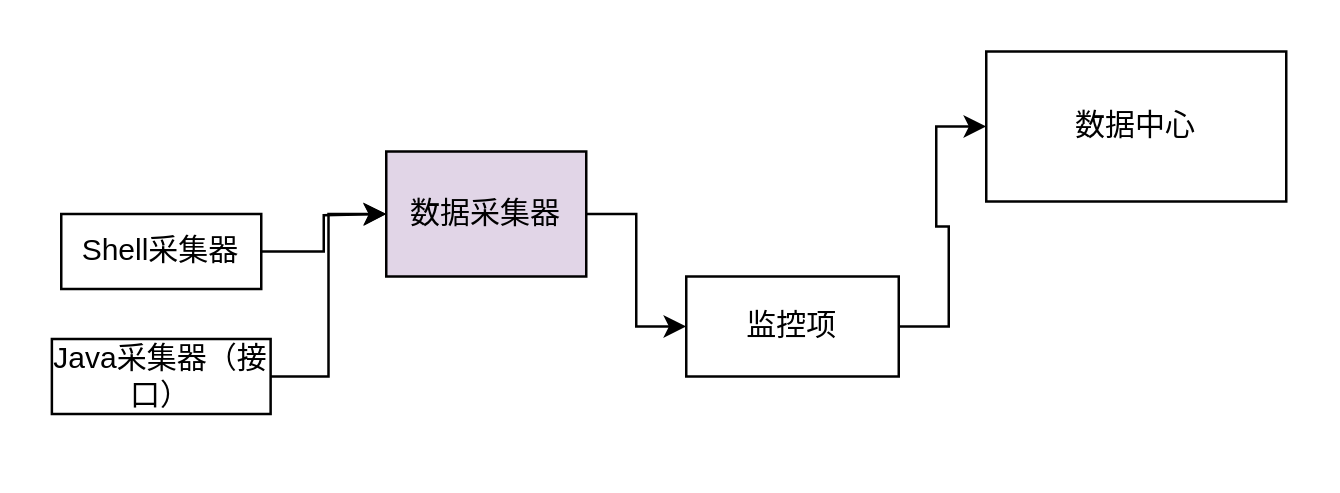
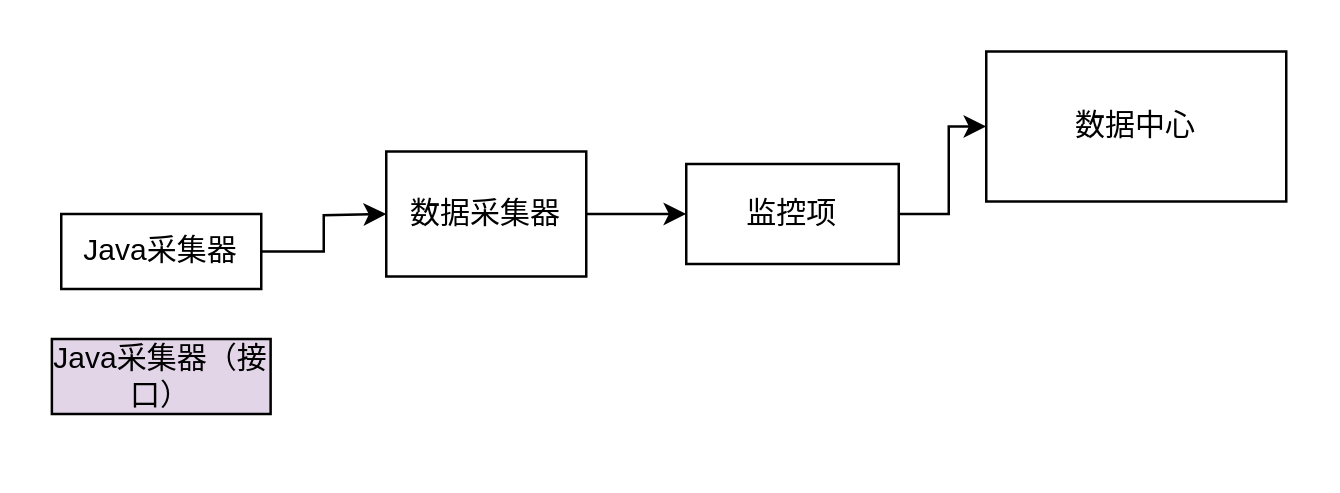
node "数据采集器": fillcolor #e1d5e7 -> #ffffff
node "Shell采集器": label "Shell采集器" -> "Java采集器"
edge "Java采集器（接口）" -> "数据采集器": removed
node "监控项": moved (793, 326) -> (793, 214)
node "Java采集器（接口）": fillcolor #ffffff -> #e1d5e7
